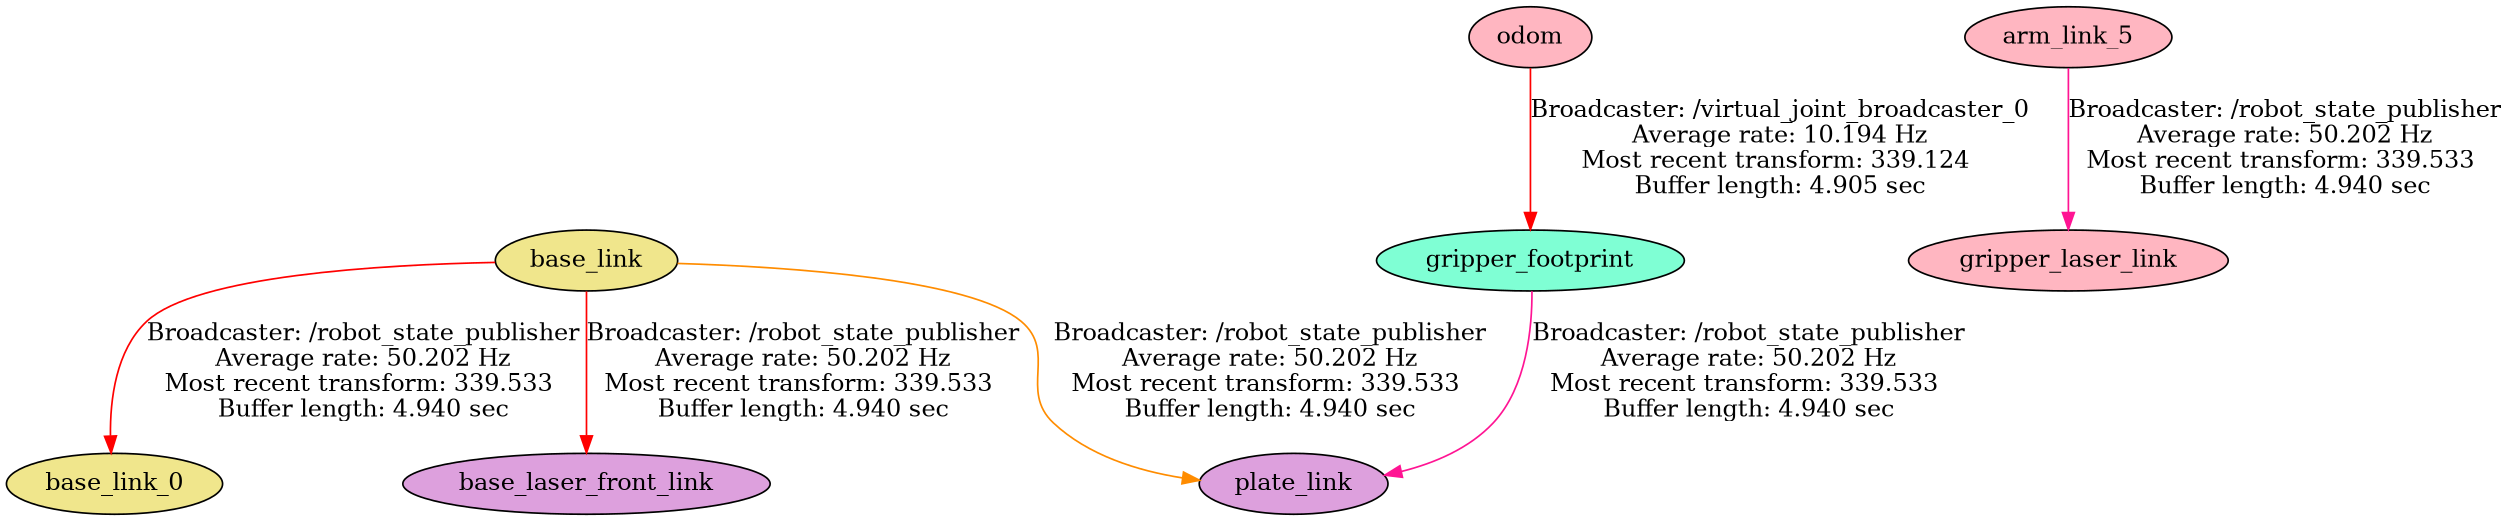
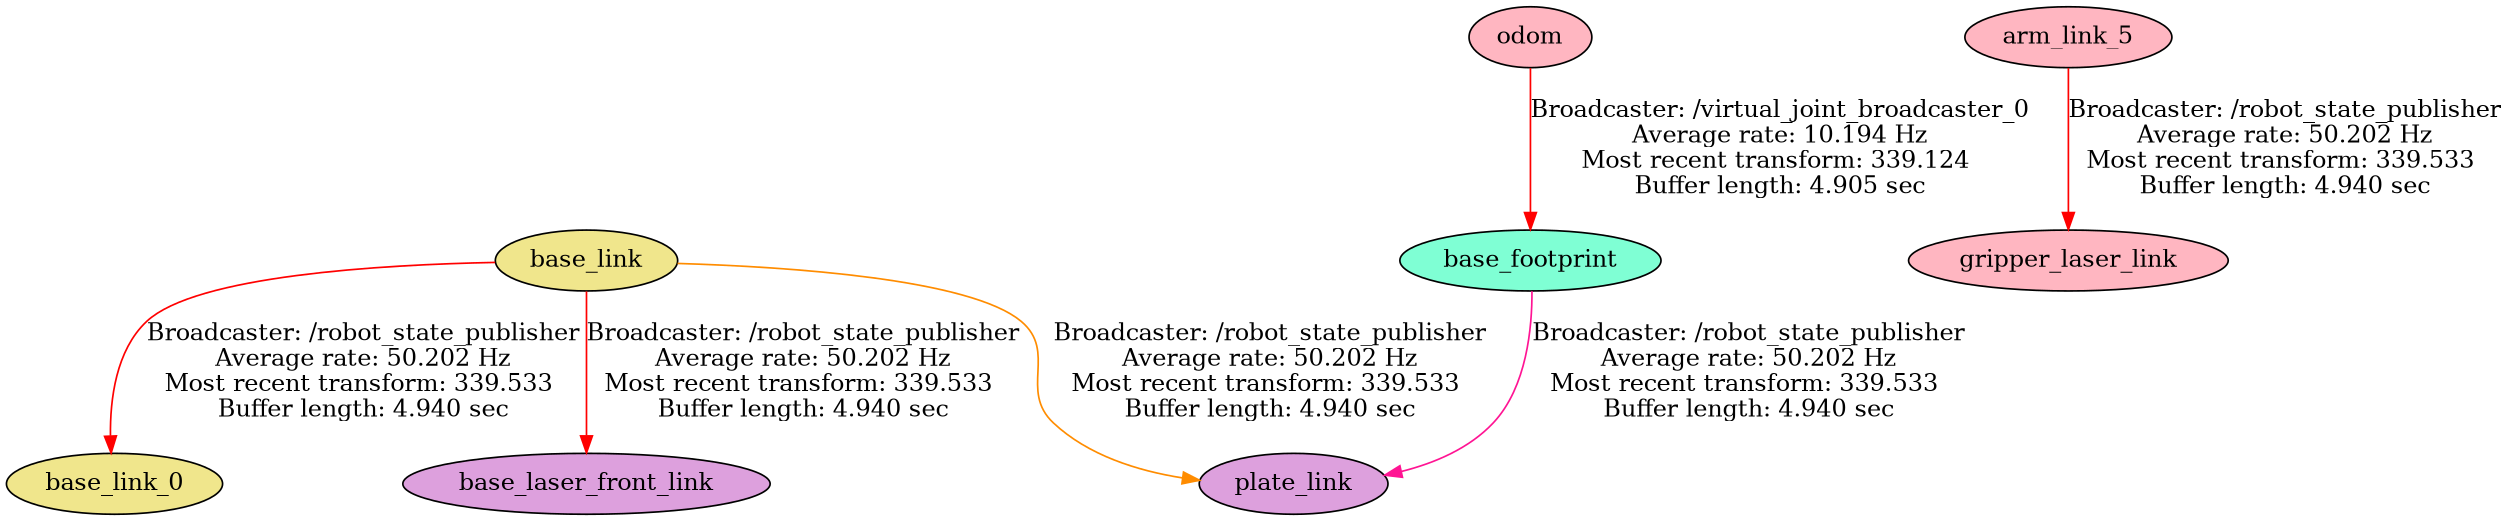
edge "arm_link_5" -> "gripper_laser_link": color deeppink -> red
node "gripper_footprint": label "gripper_footprint" -> "base_footprint"
